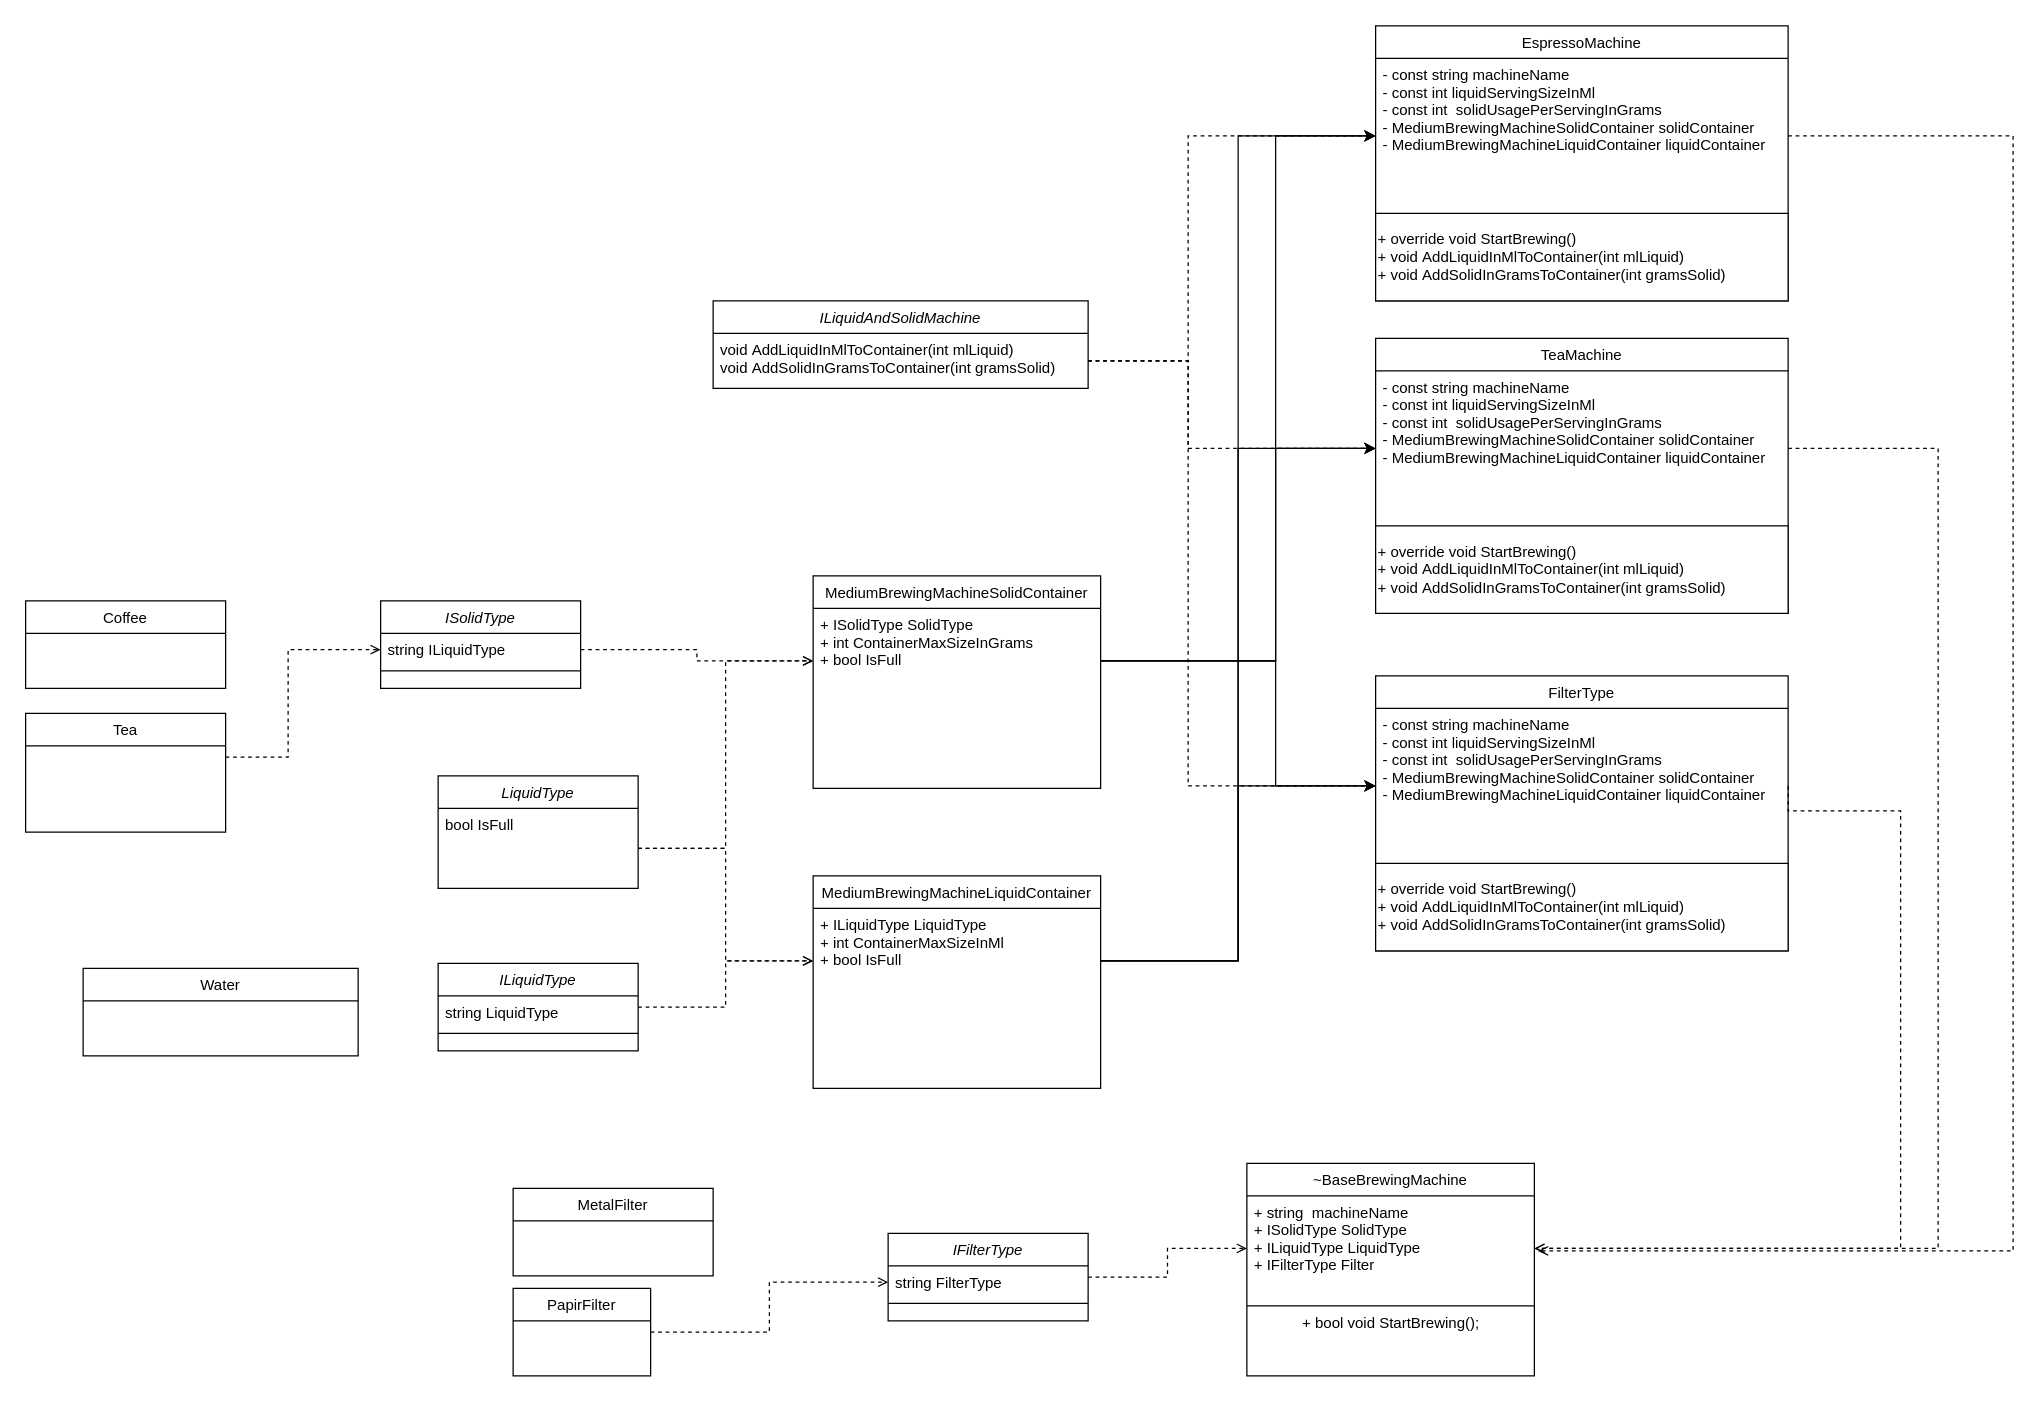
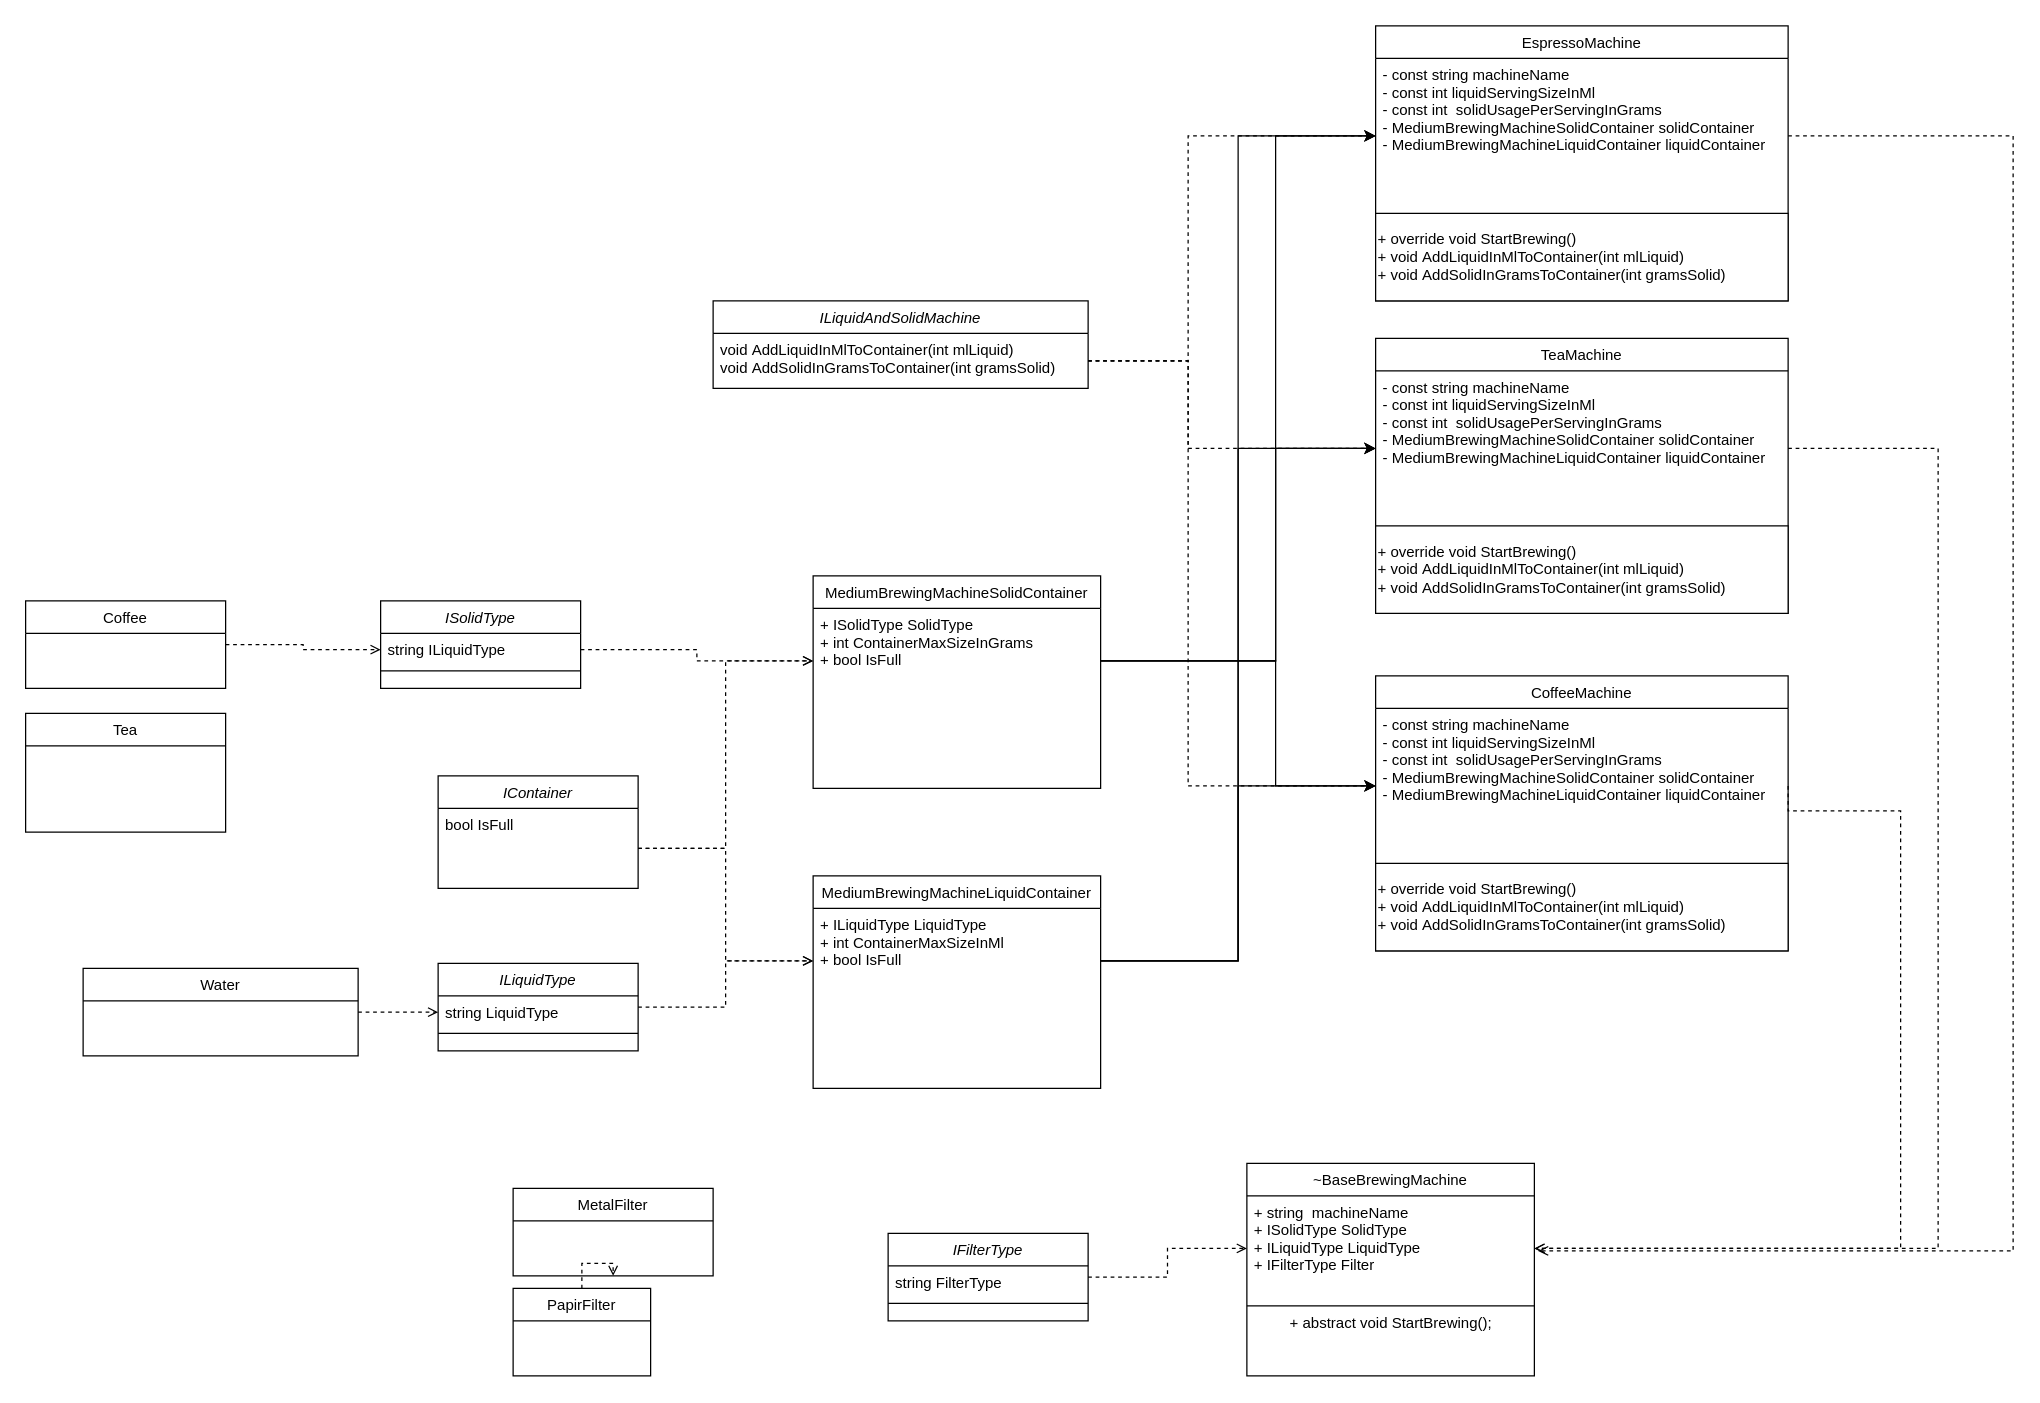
edge "Coffee" -> "string ILiquidType": added
node "FilterType": label "FilterType" -> "CoffeeMachine"
edge "Tea" -> "string ILiquidType": removed
node "LiquidType": label "LiquidType" -> "IContainer"
edge "Water" -> "string LiquidType": added
edge "PapirFilter" -> "string FilterType": now "PapirFilter" -> "MetalFilter"
node "+ bool void StartBrewing();": label "+ bool void StartBrewing();" -> "+ abstract void StartBrewing();"
